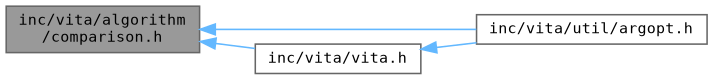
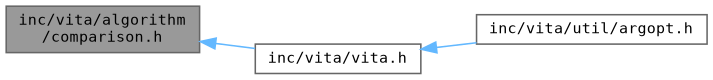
edge "inc/vita/util/argopt.h" -> "inc/vita/algorithm /comparison.h": removed
